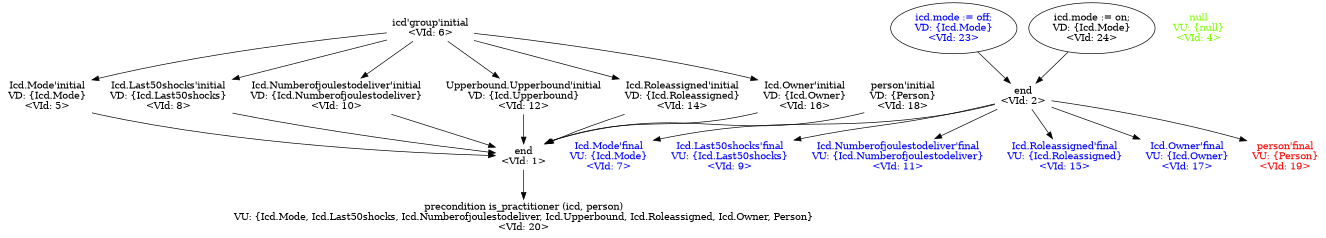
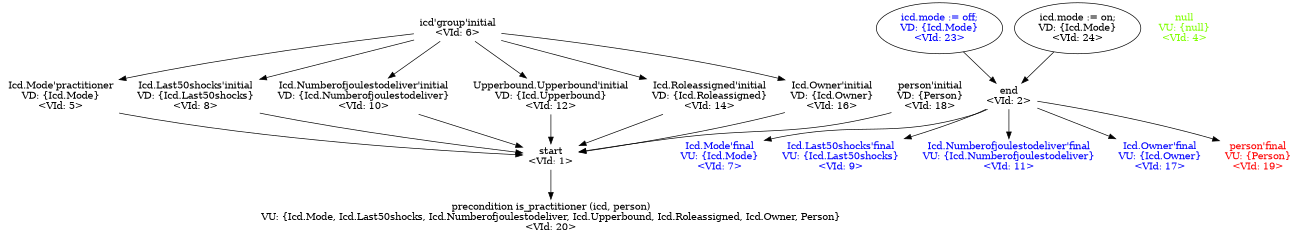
node "Icd.Mode'initial VD: {Icd.Mode} <VId: 5>": label "Icd.Mode'initial VD: {Icd.Mode} <VId: 5>" -> "Icd.Mode'practitioner VD: {Icd.Mode} <VId: 5>"
node "end <VId: 1>": label "end <VId: 1>" -> "start <VId: 1>"
node "Icd.Roleassigned'final VU: {Icd.Roleassigned} <VId: 15>": removed
